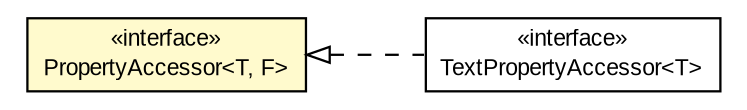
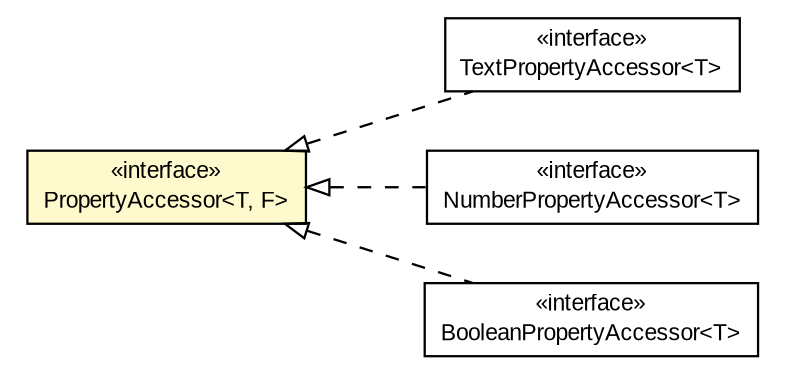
node "NumberPropertyAccessor<T>": added
node "BooleanPropertyAccessor<T>": added
